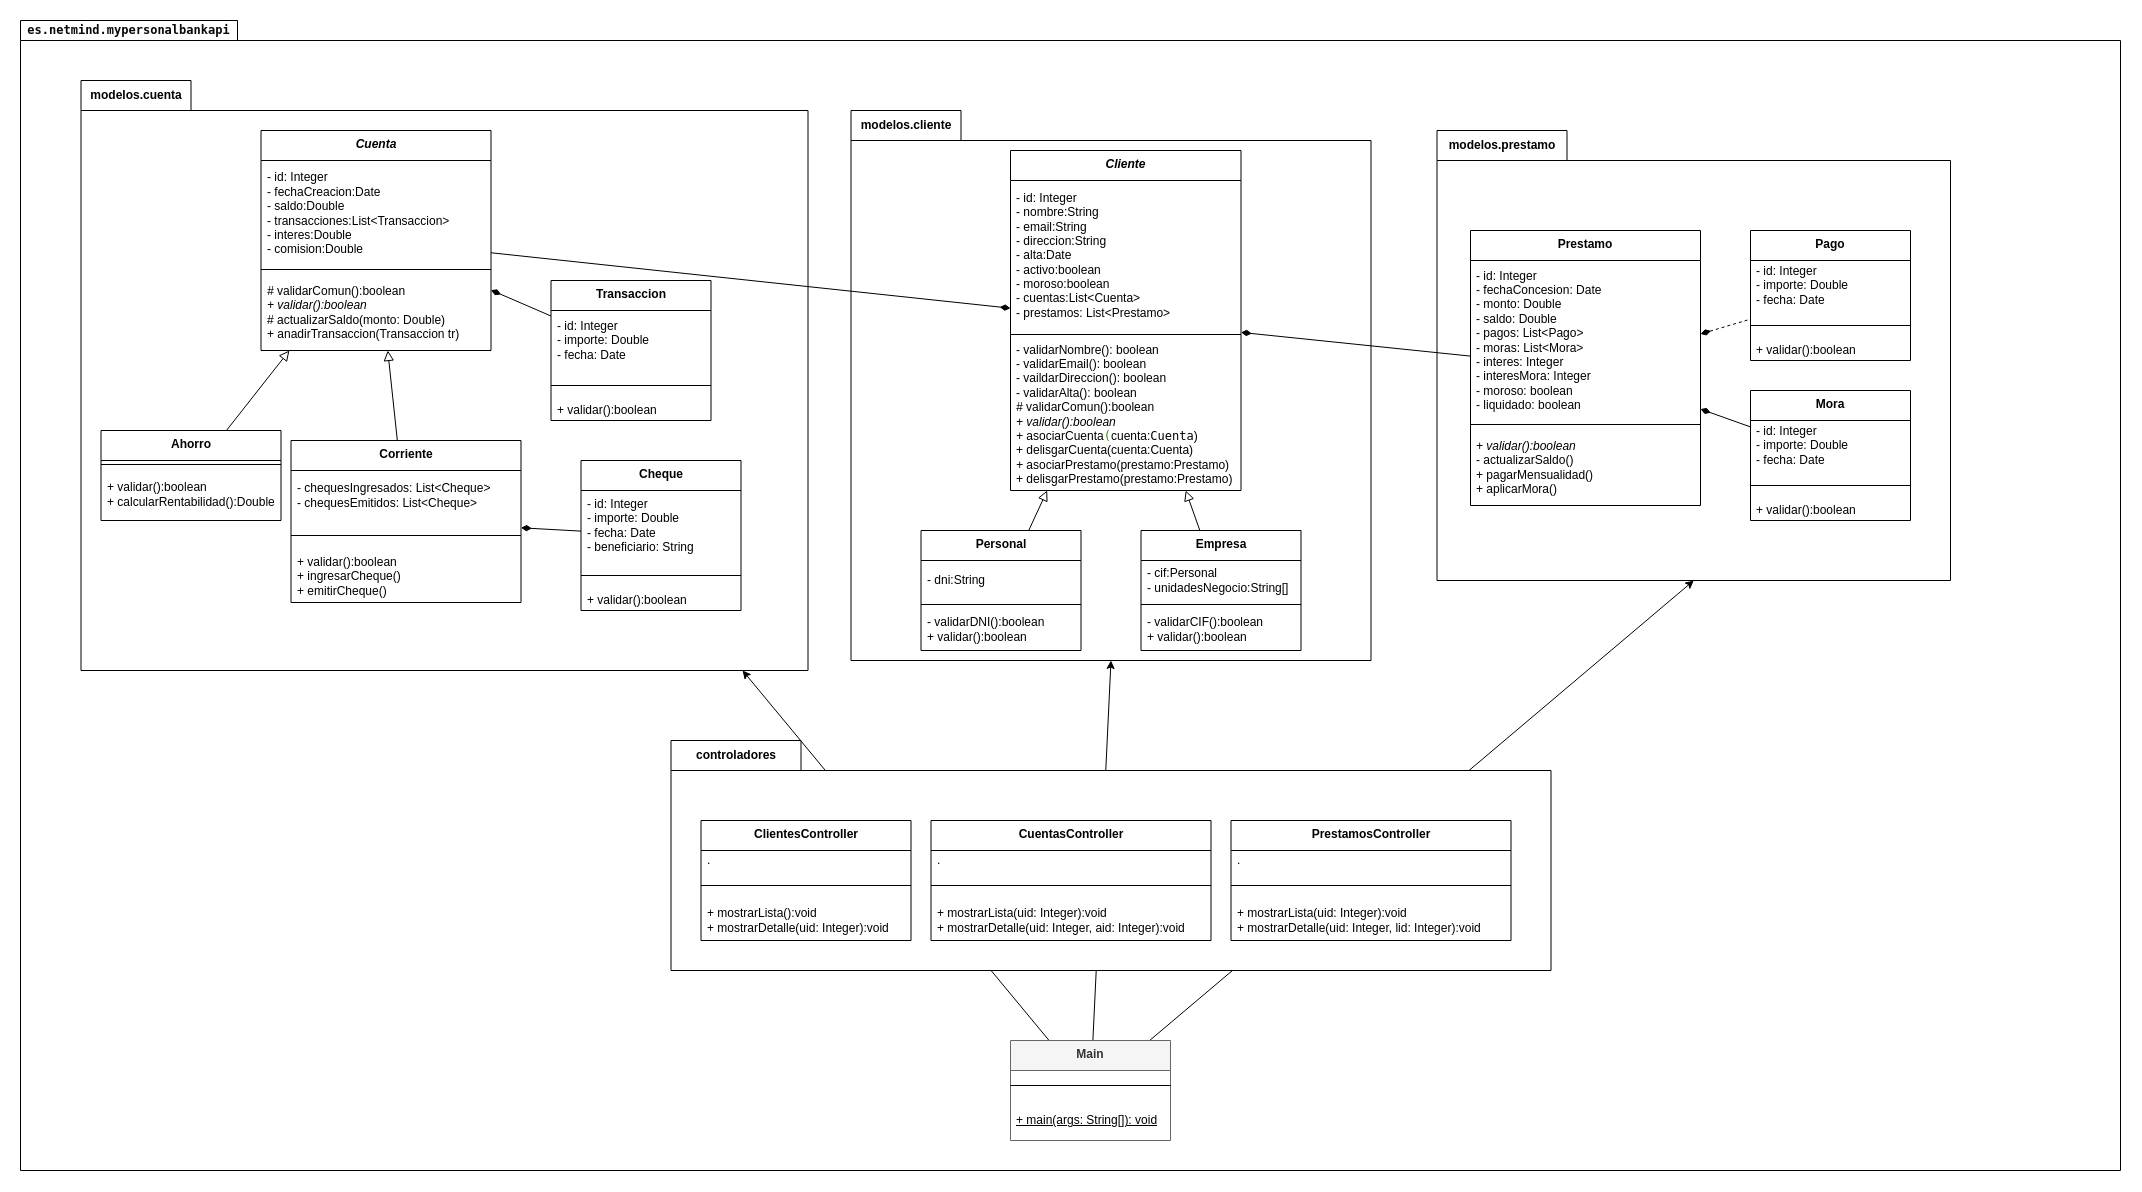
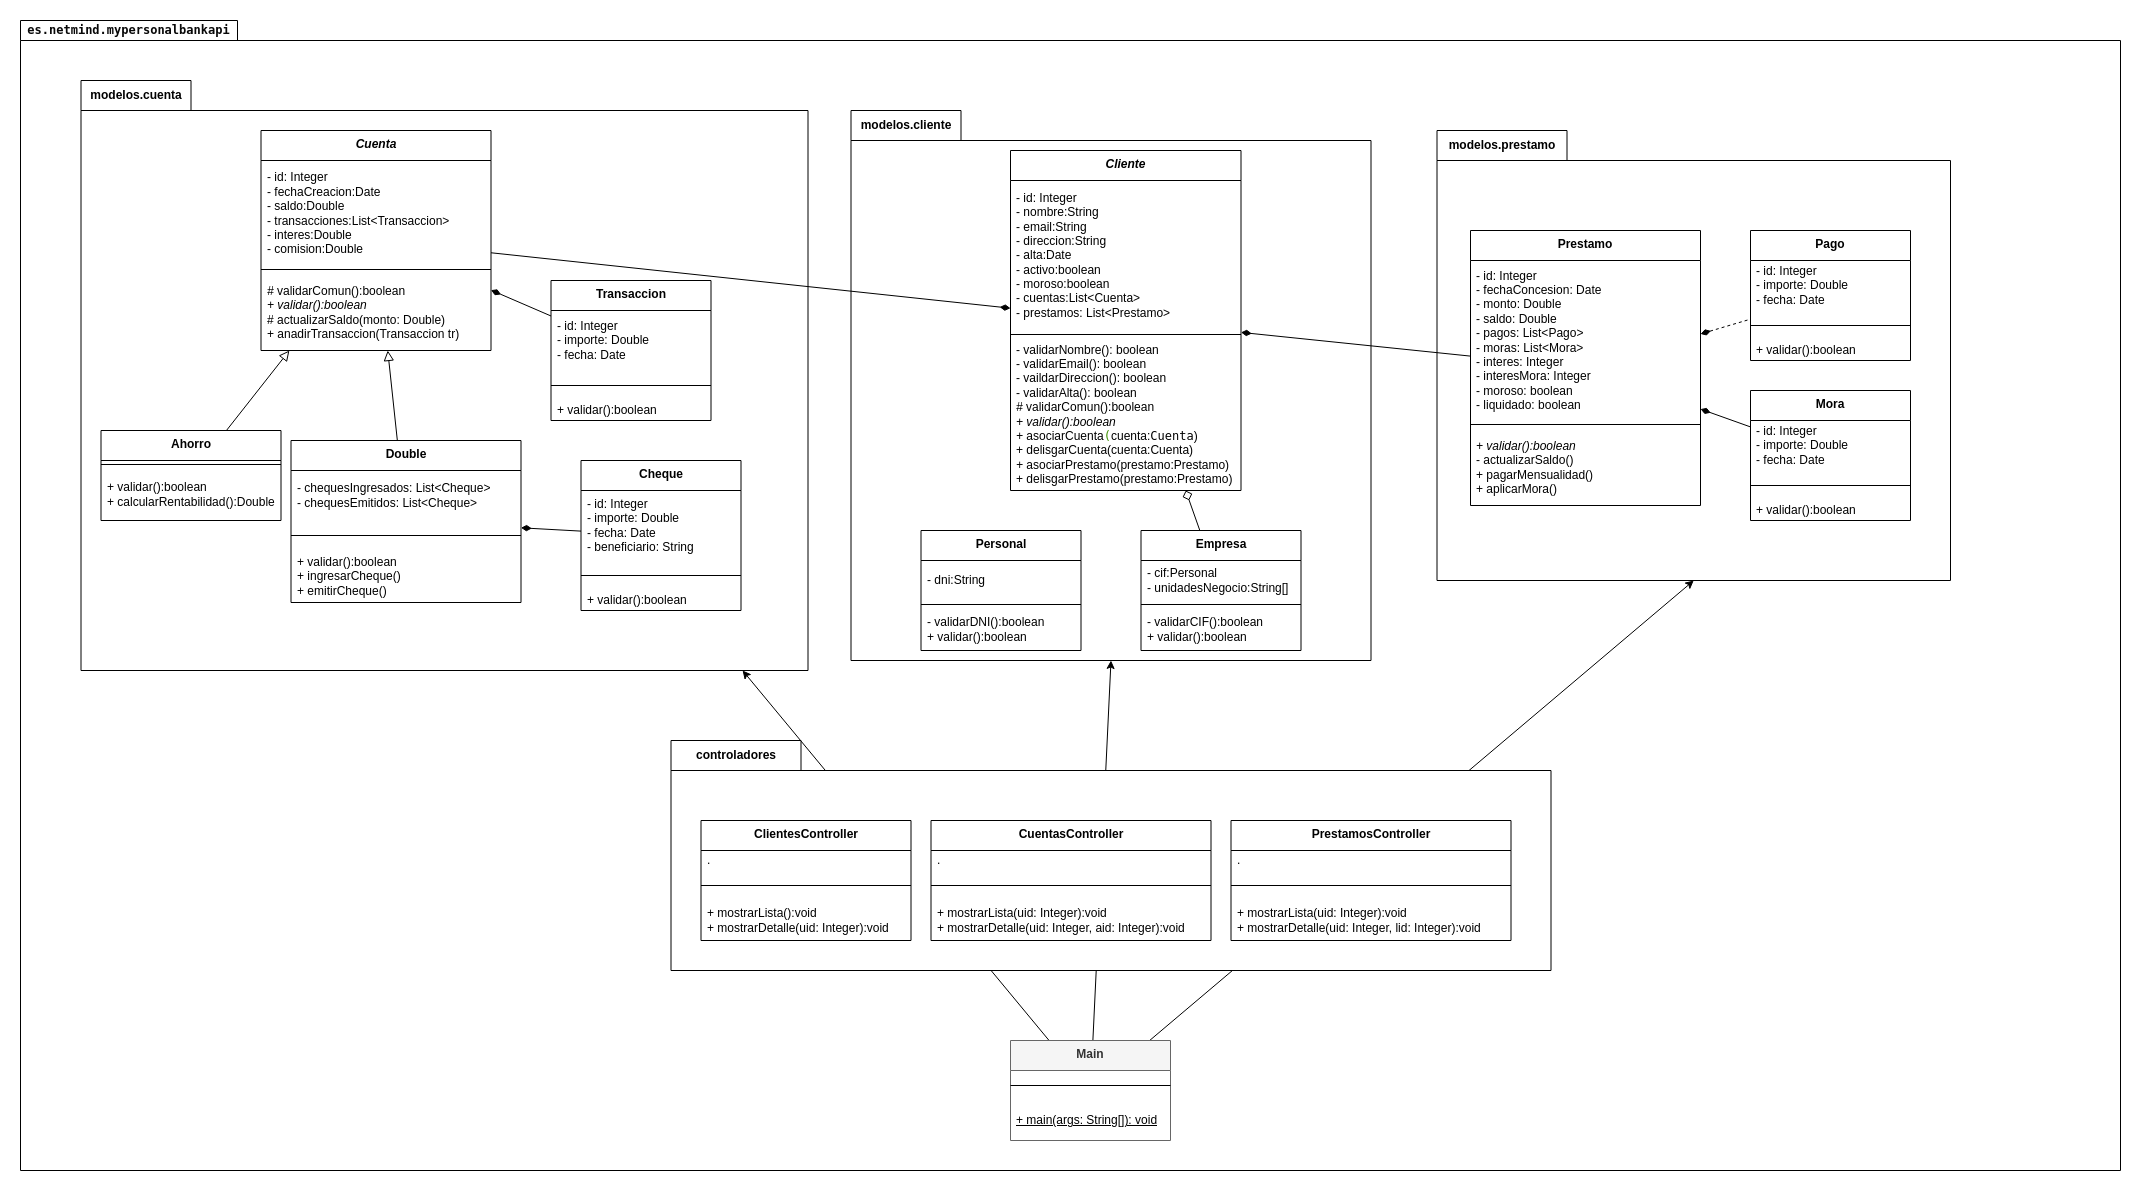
node "Corriente": label "Corriente" -> "Double"
edge "Empresa" -> "Cliente": arrowhead block -> diamond
edge "Personal" -> "Cliente": removed
